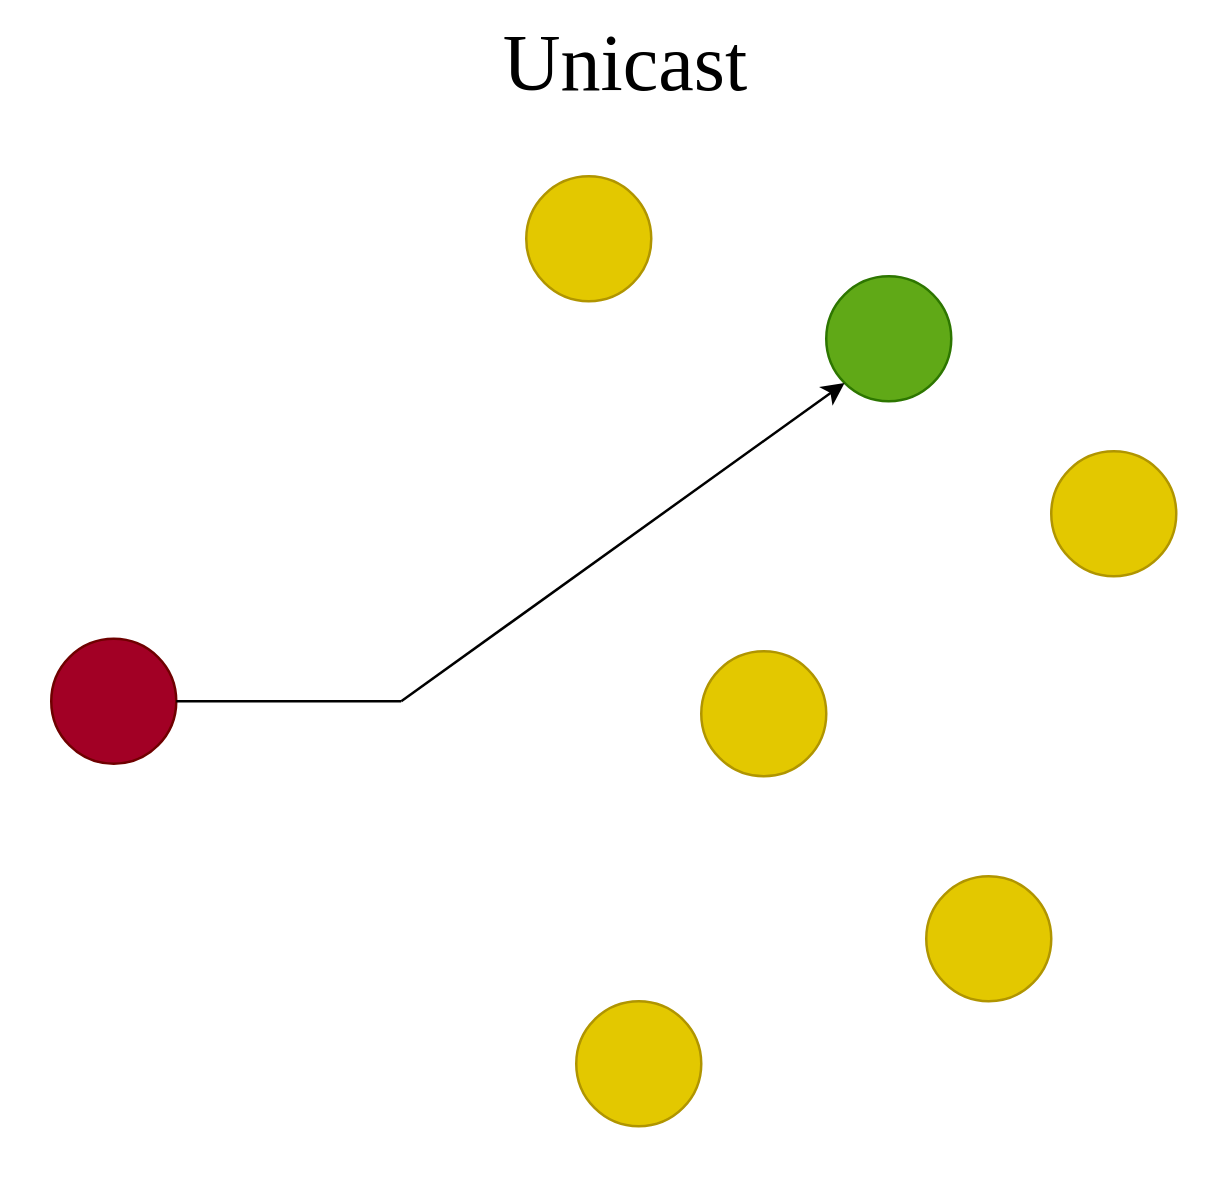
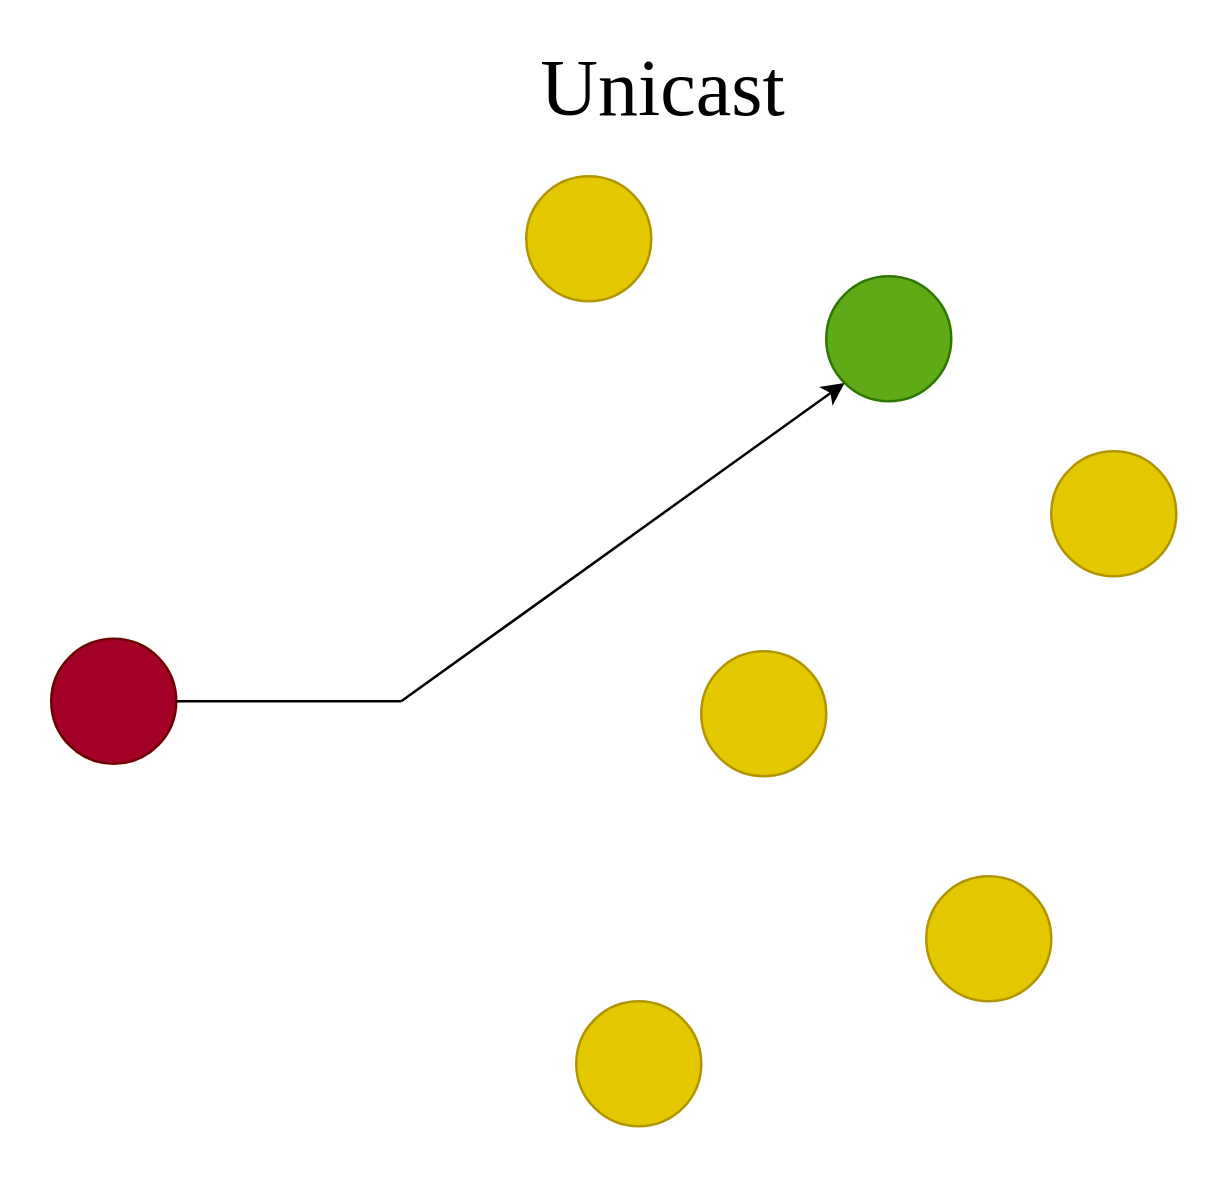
node "Unicast": moved (626, 64) -> (664, 89)
